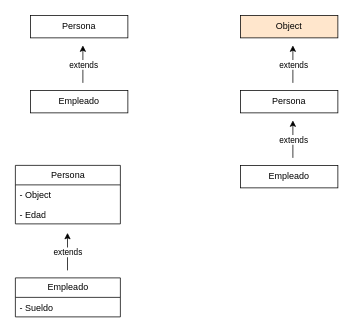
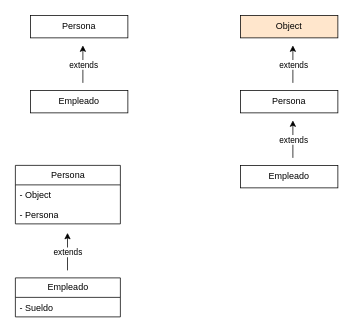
node "- Edad": label "- Edad" -> "- Persona"
